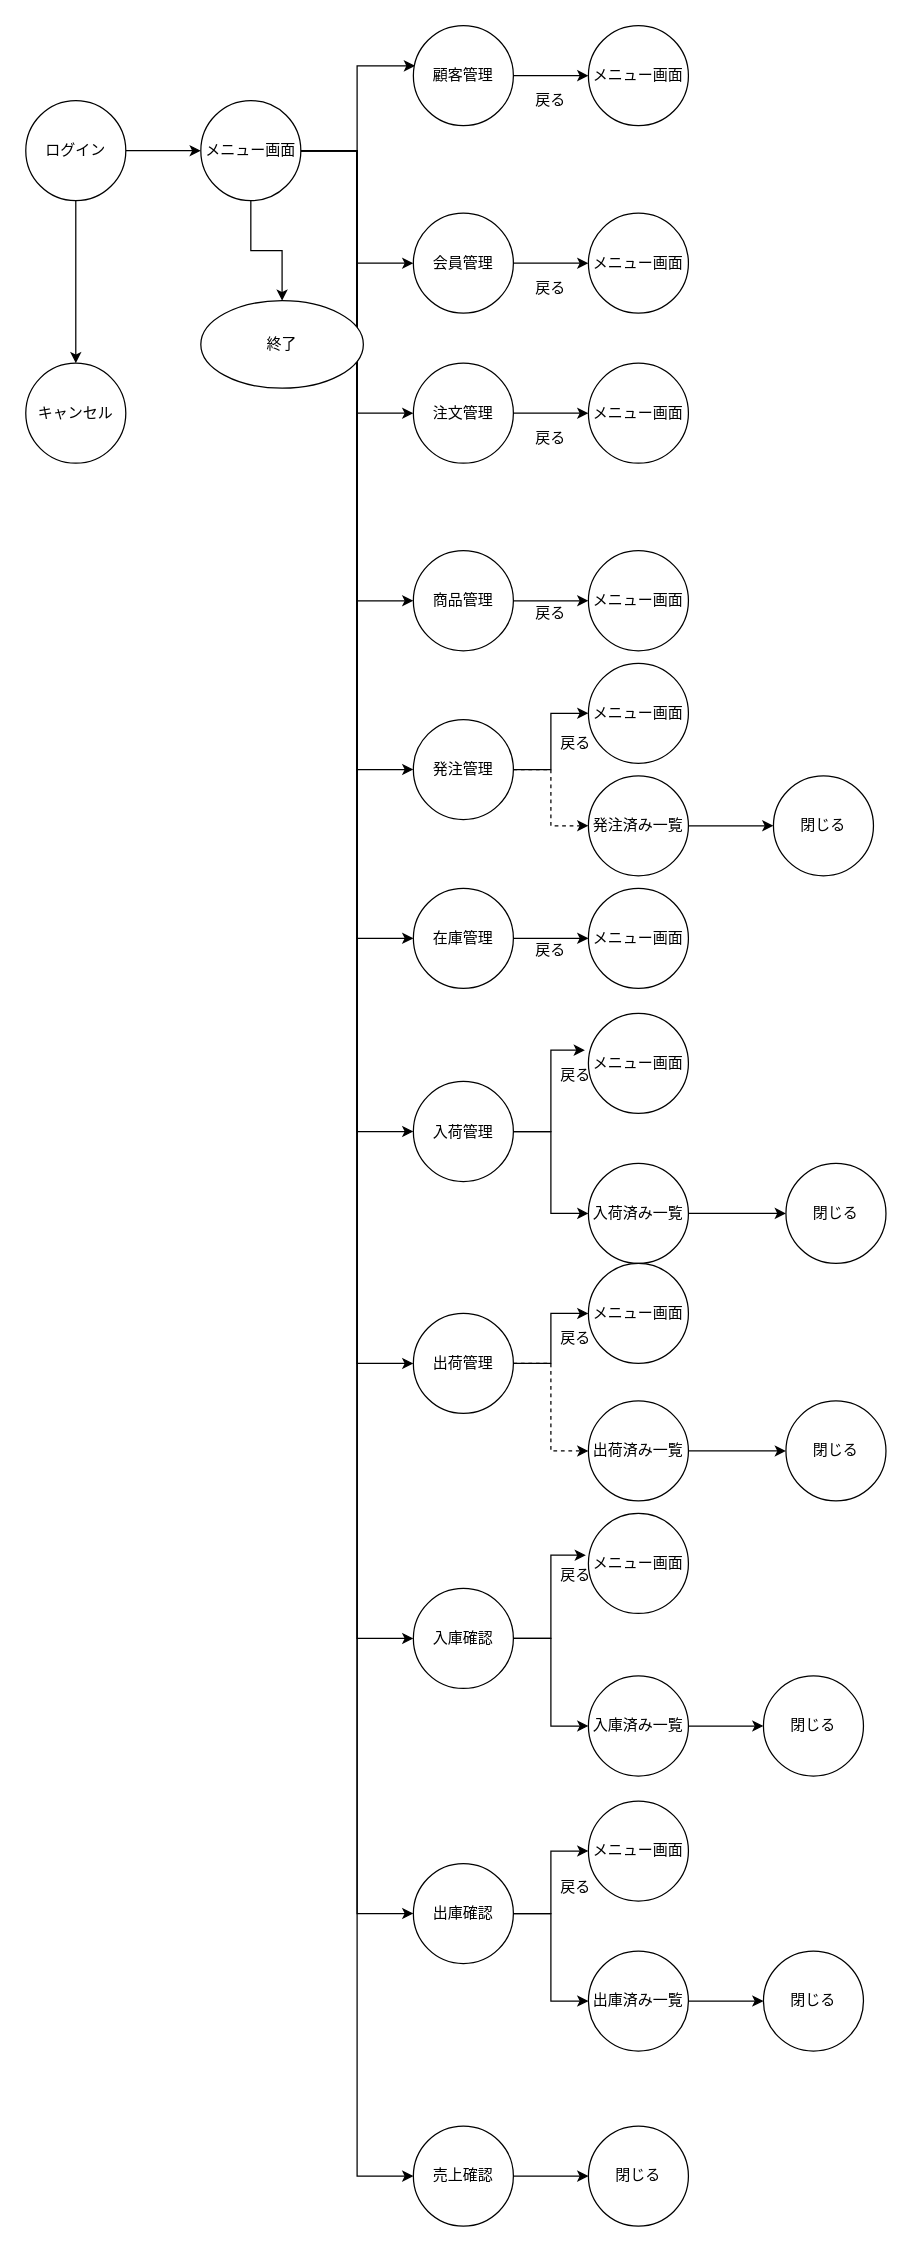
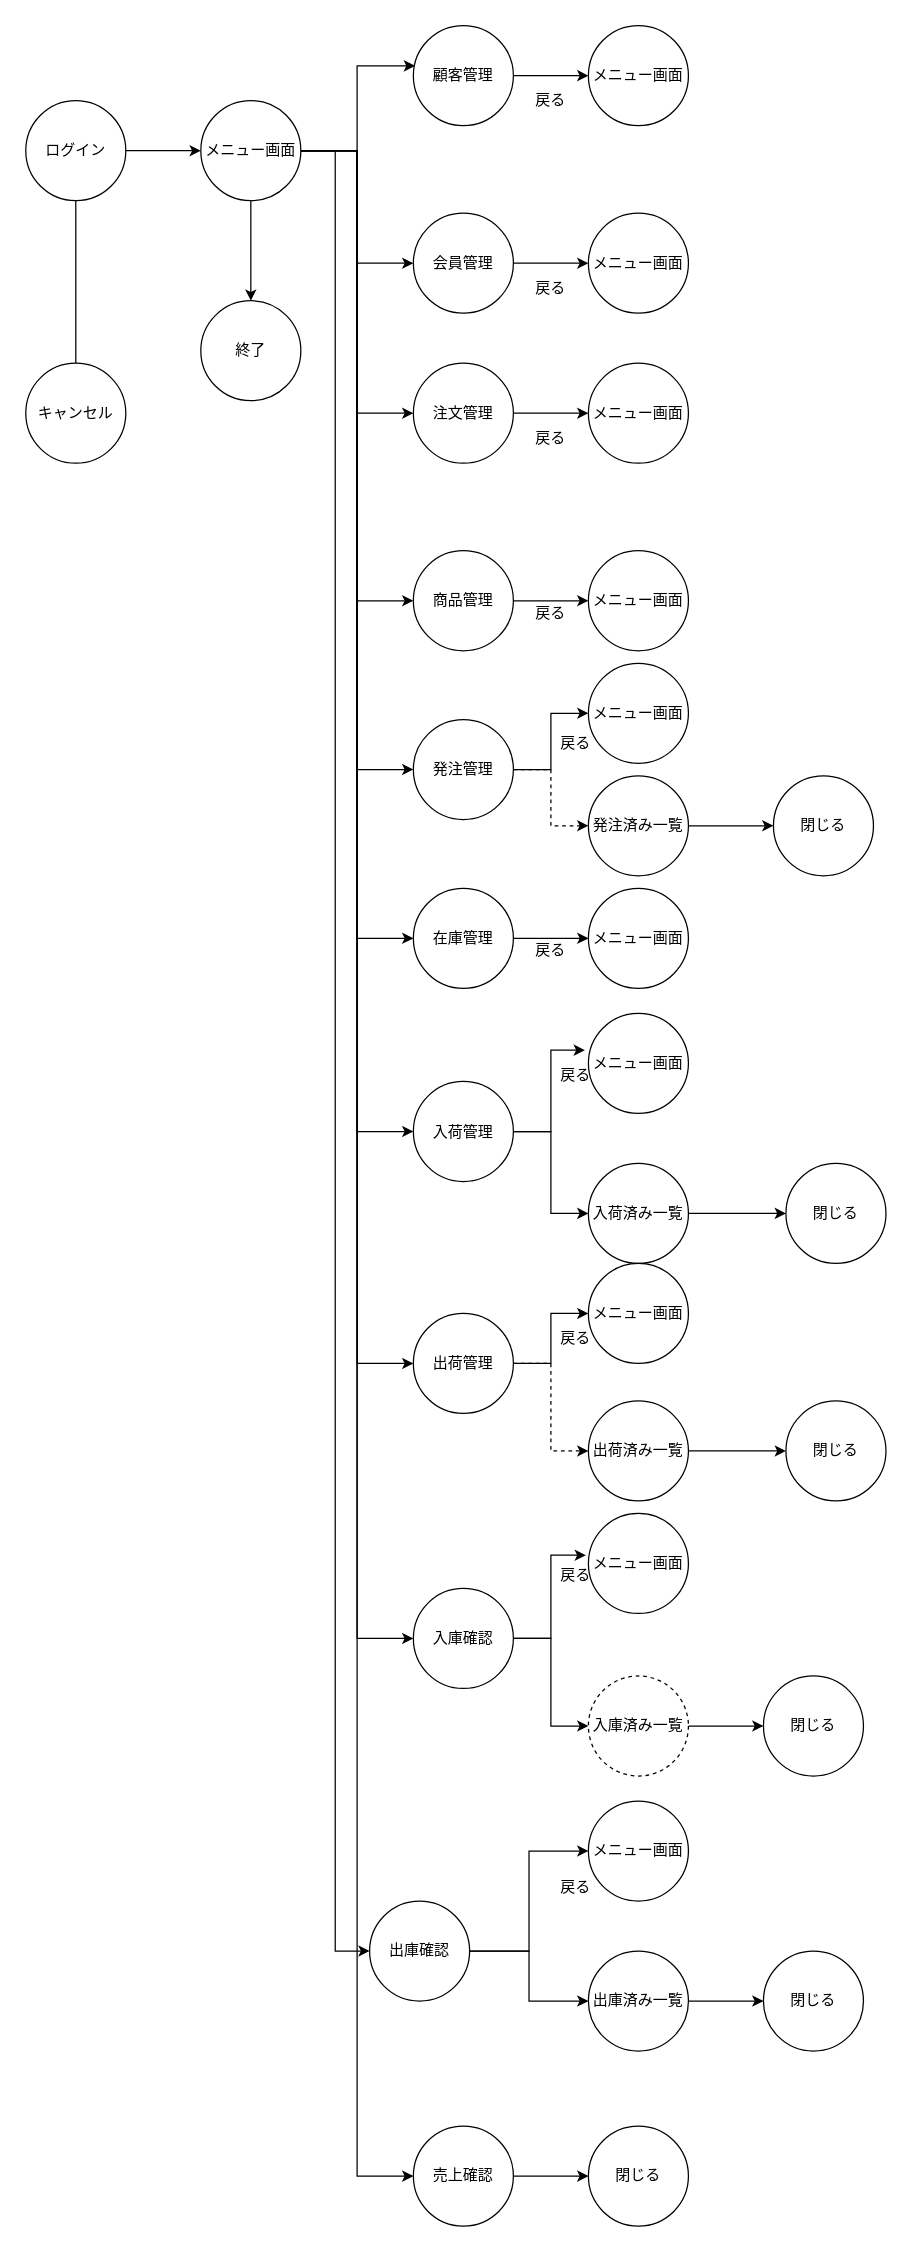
node "終了": size 163x88 -> 100x100
edge "ログイン" -> "キャンセル": arrowhead classic -> none
node "入庫済み一覧": style solid -> dashed
node "出庫確認": moved (463, 1913) -> (419, 1951)
